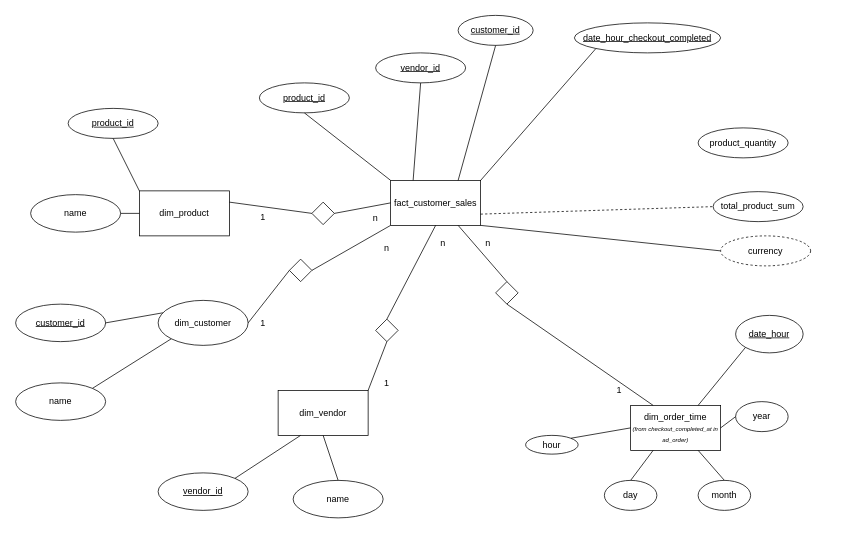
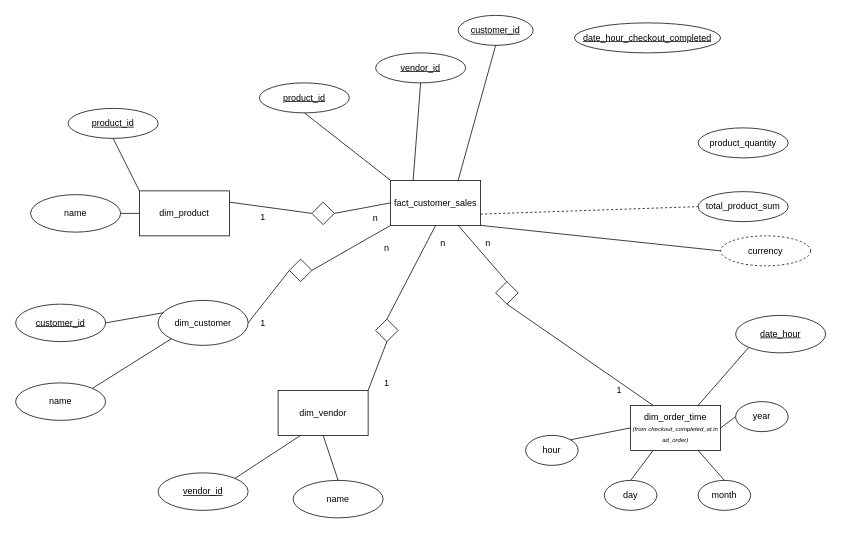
edge "date_hour_checkout_completed" -- "fact_customer_sales": removed
node "total_product_sum": moved (758, 207) -> (743, 207)
node "date_hour": size 68x38 -> 90x38
node "hour": size 53x19 -> 53x30
